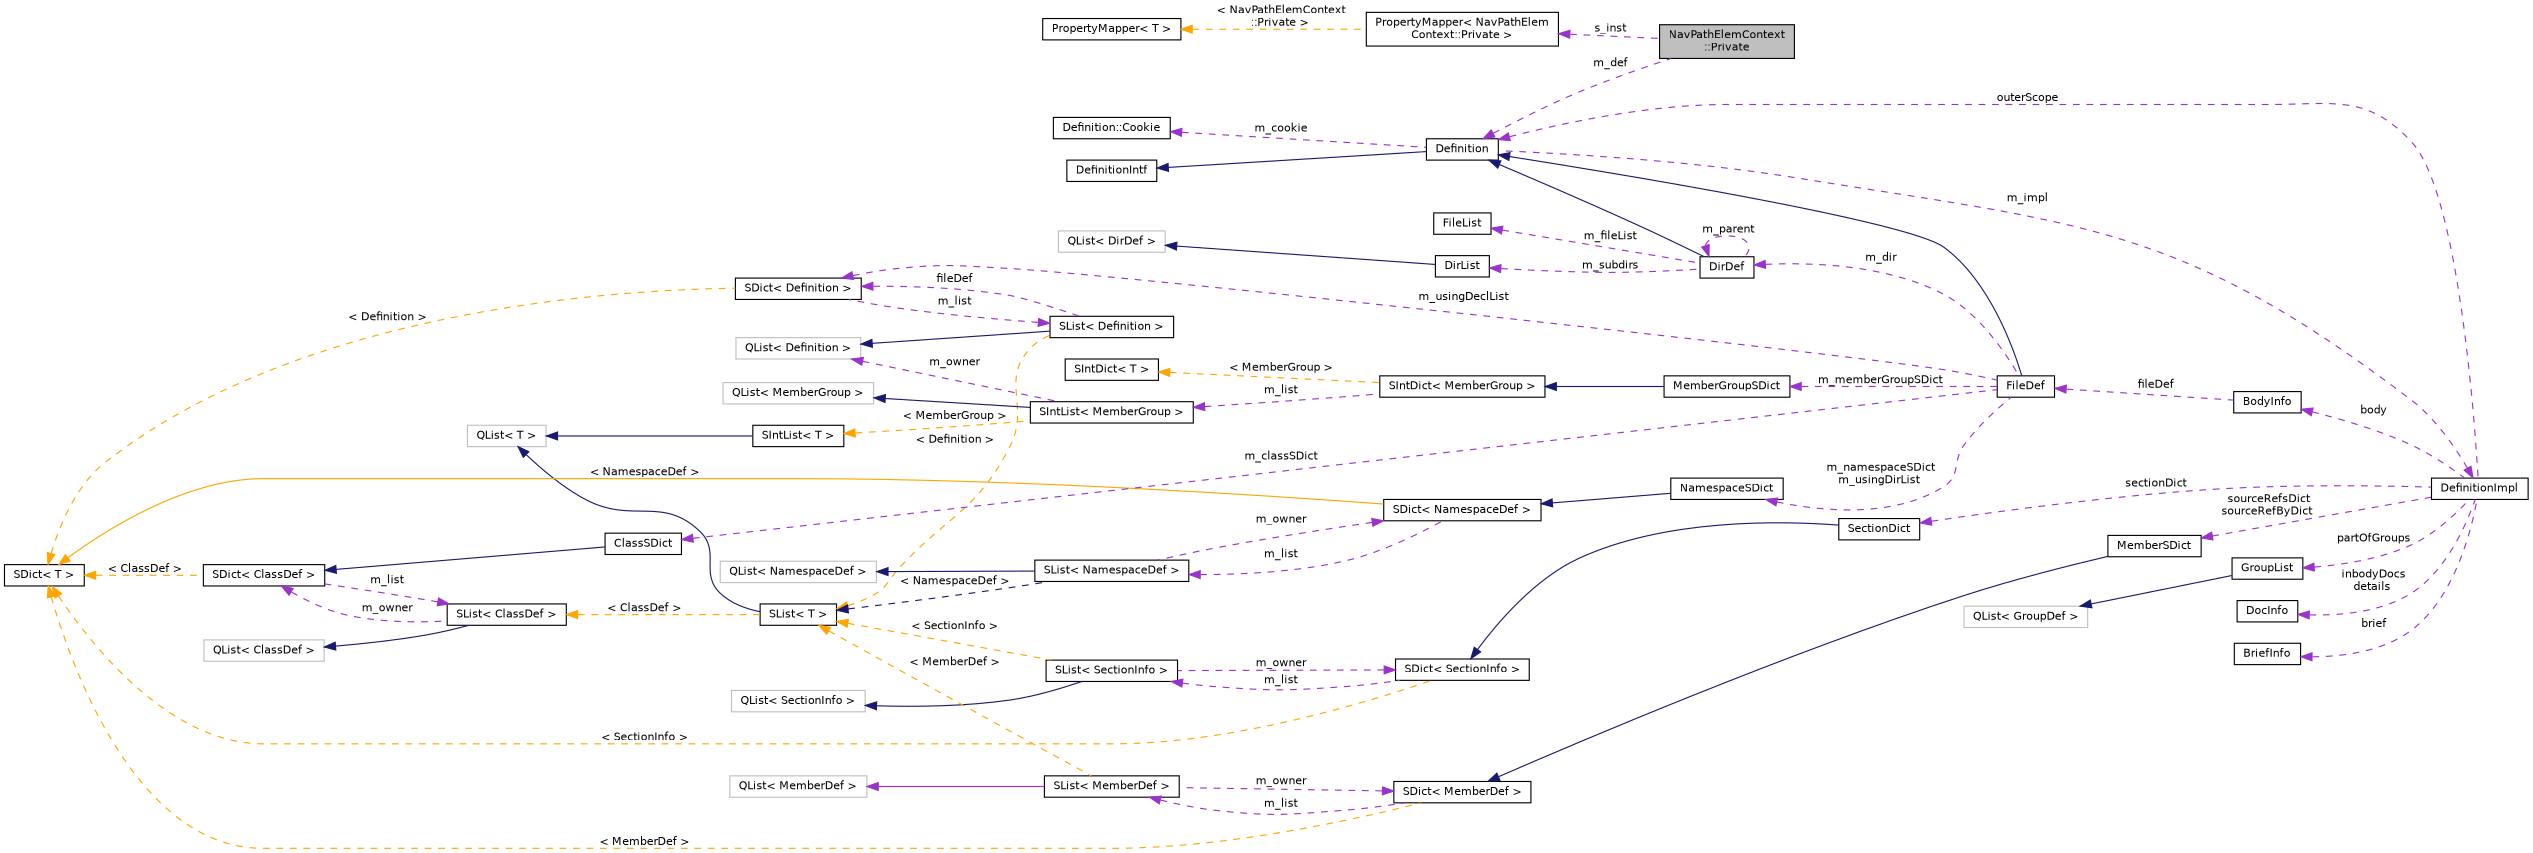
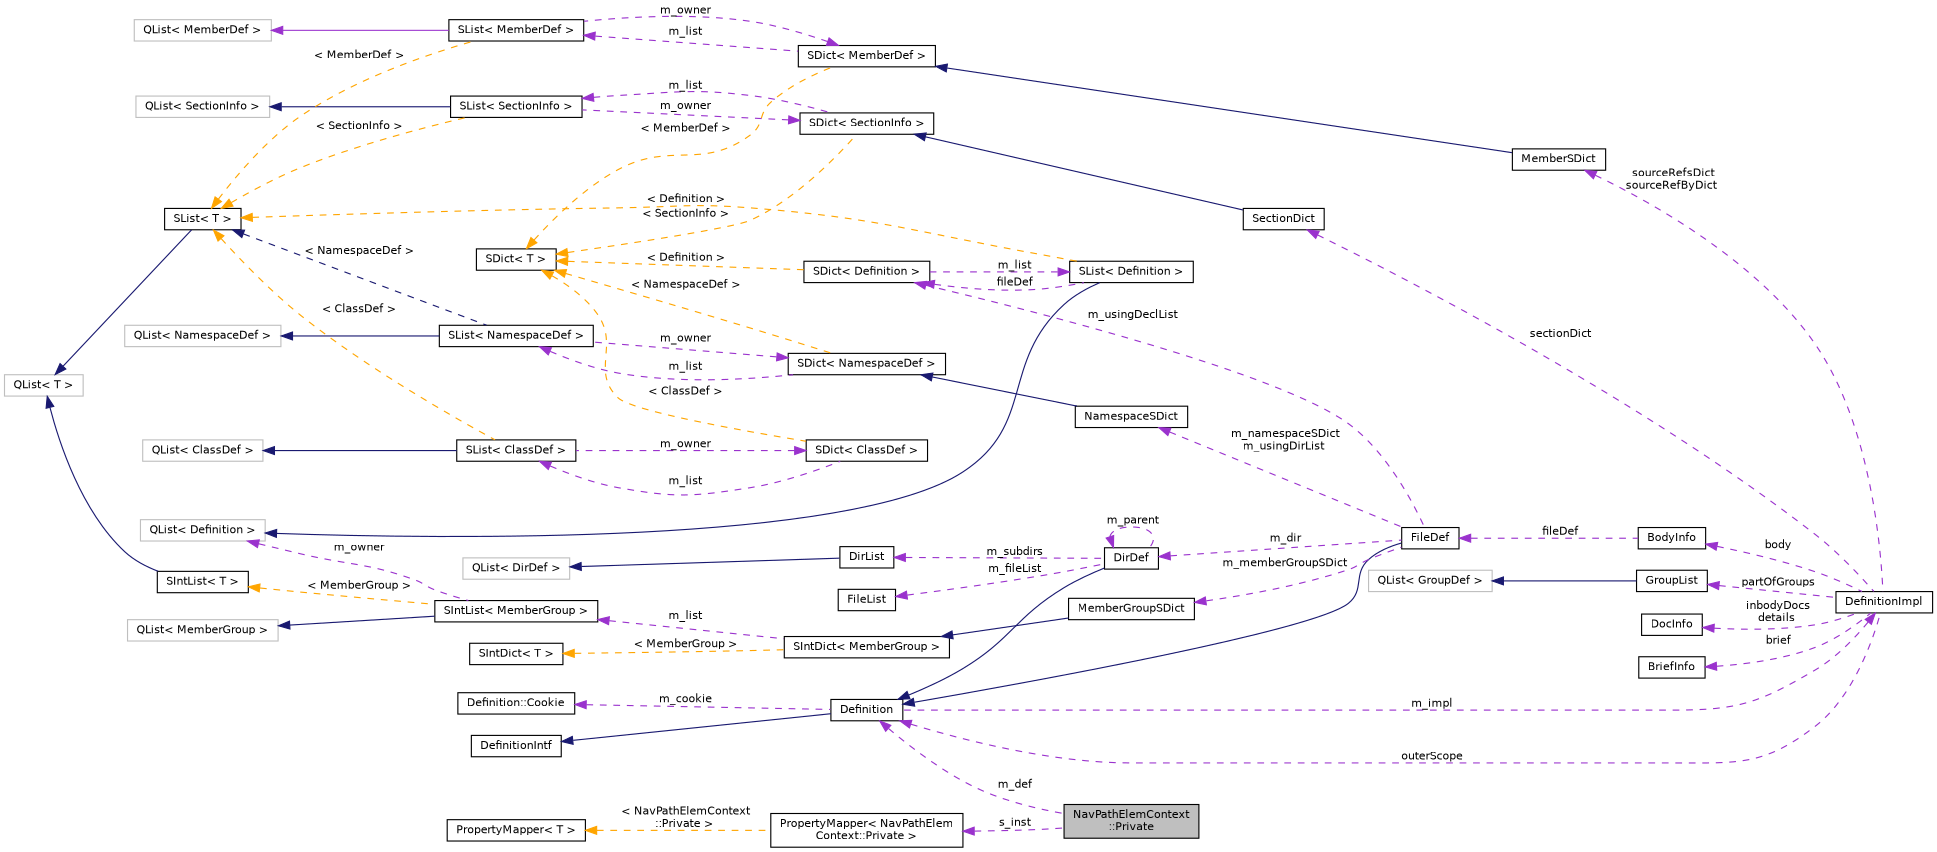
edge "SDict< NamespaceDef >" -> "SDict< T >": style solid -> dashed
node "ClassSDict": removed
edge "SList< T >" -> "SList< ClassDef >": reversed
